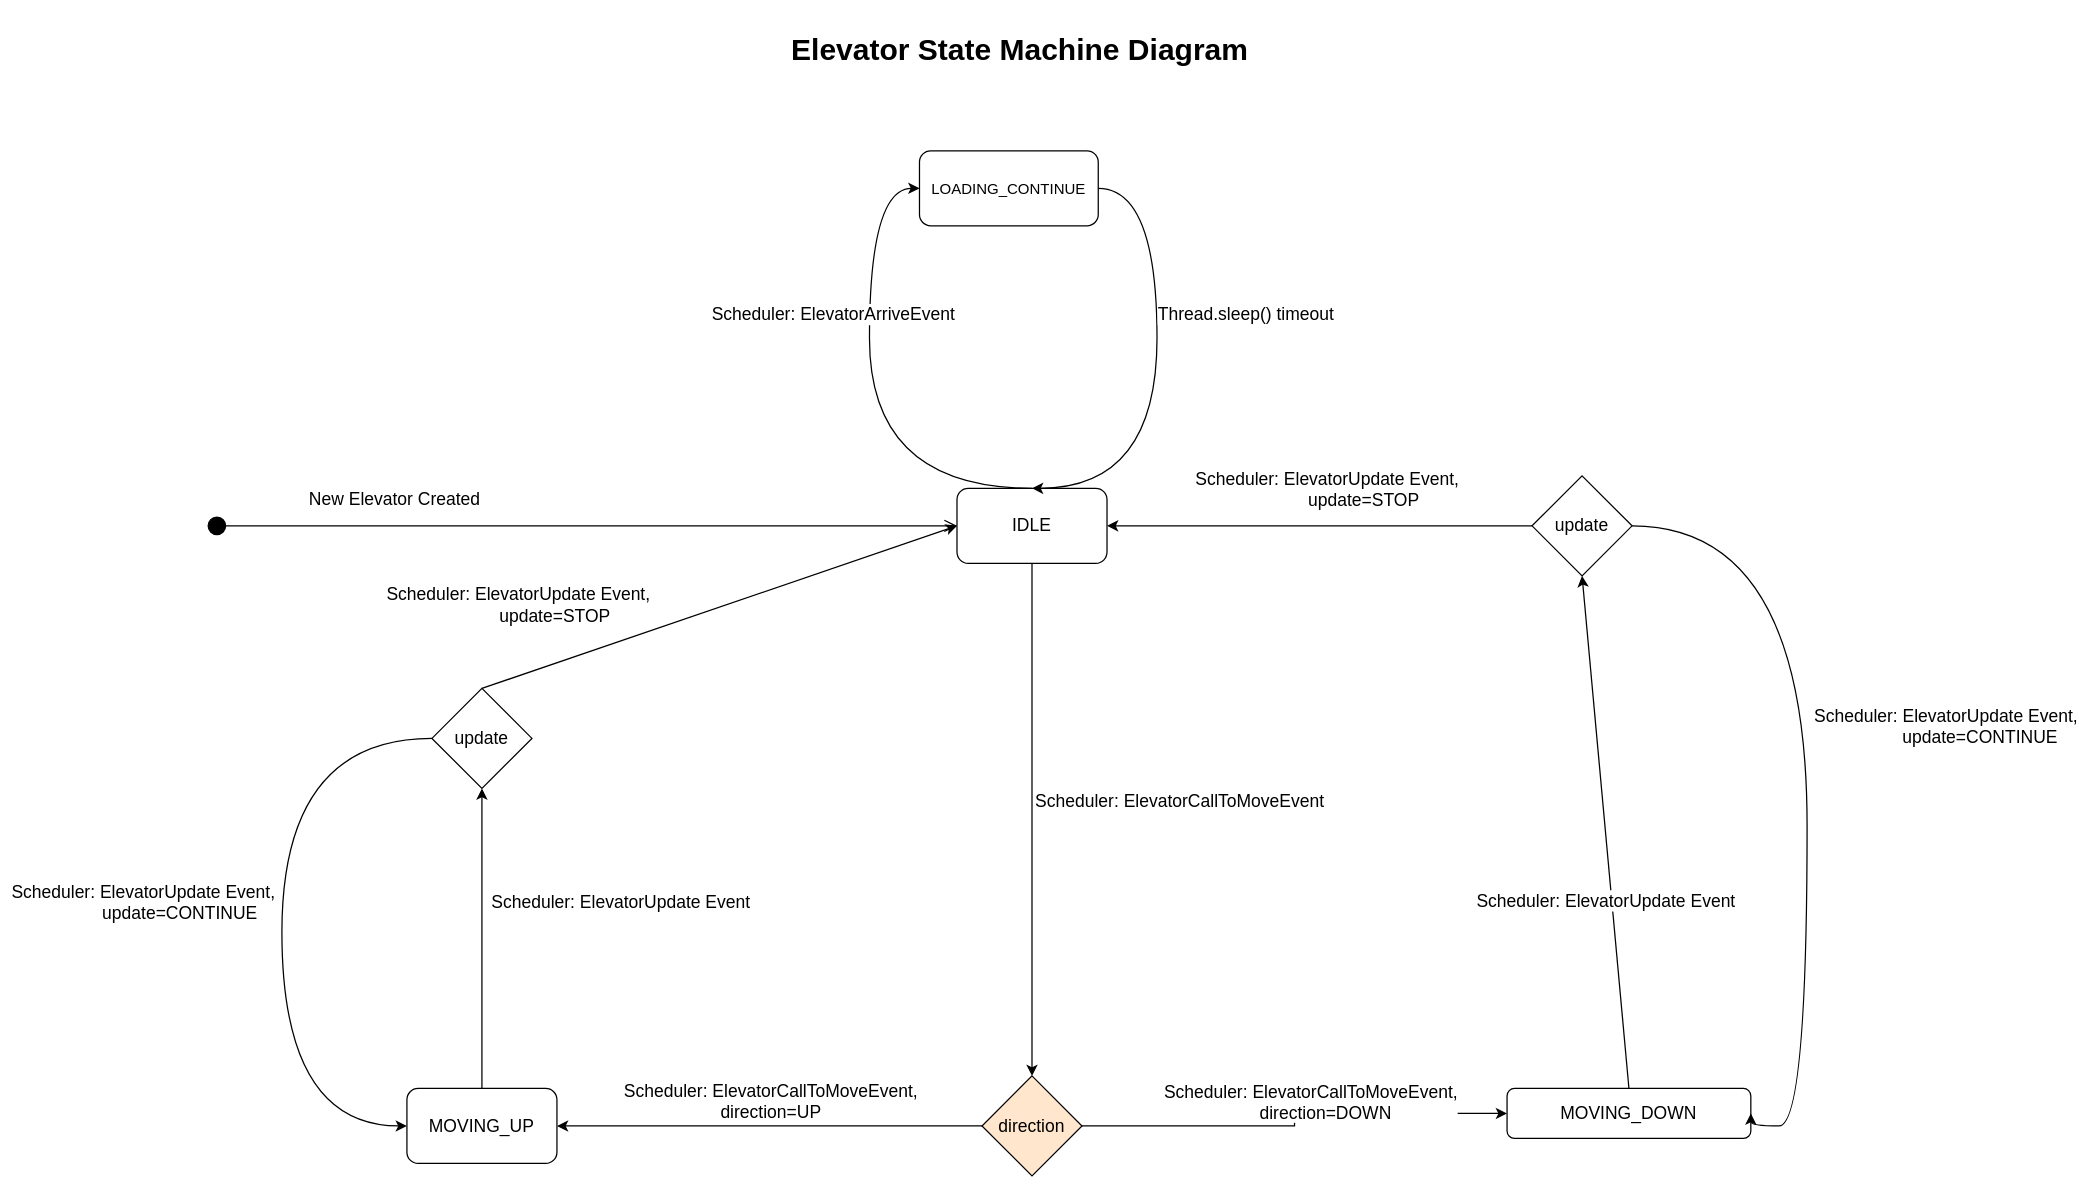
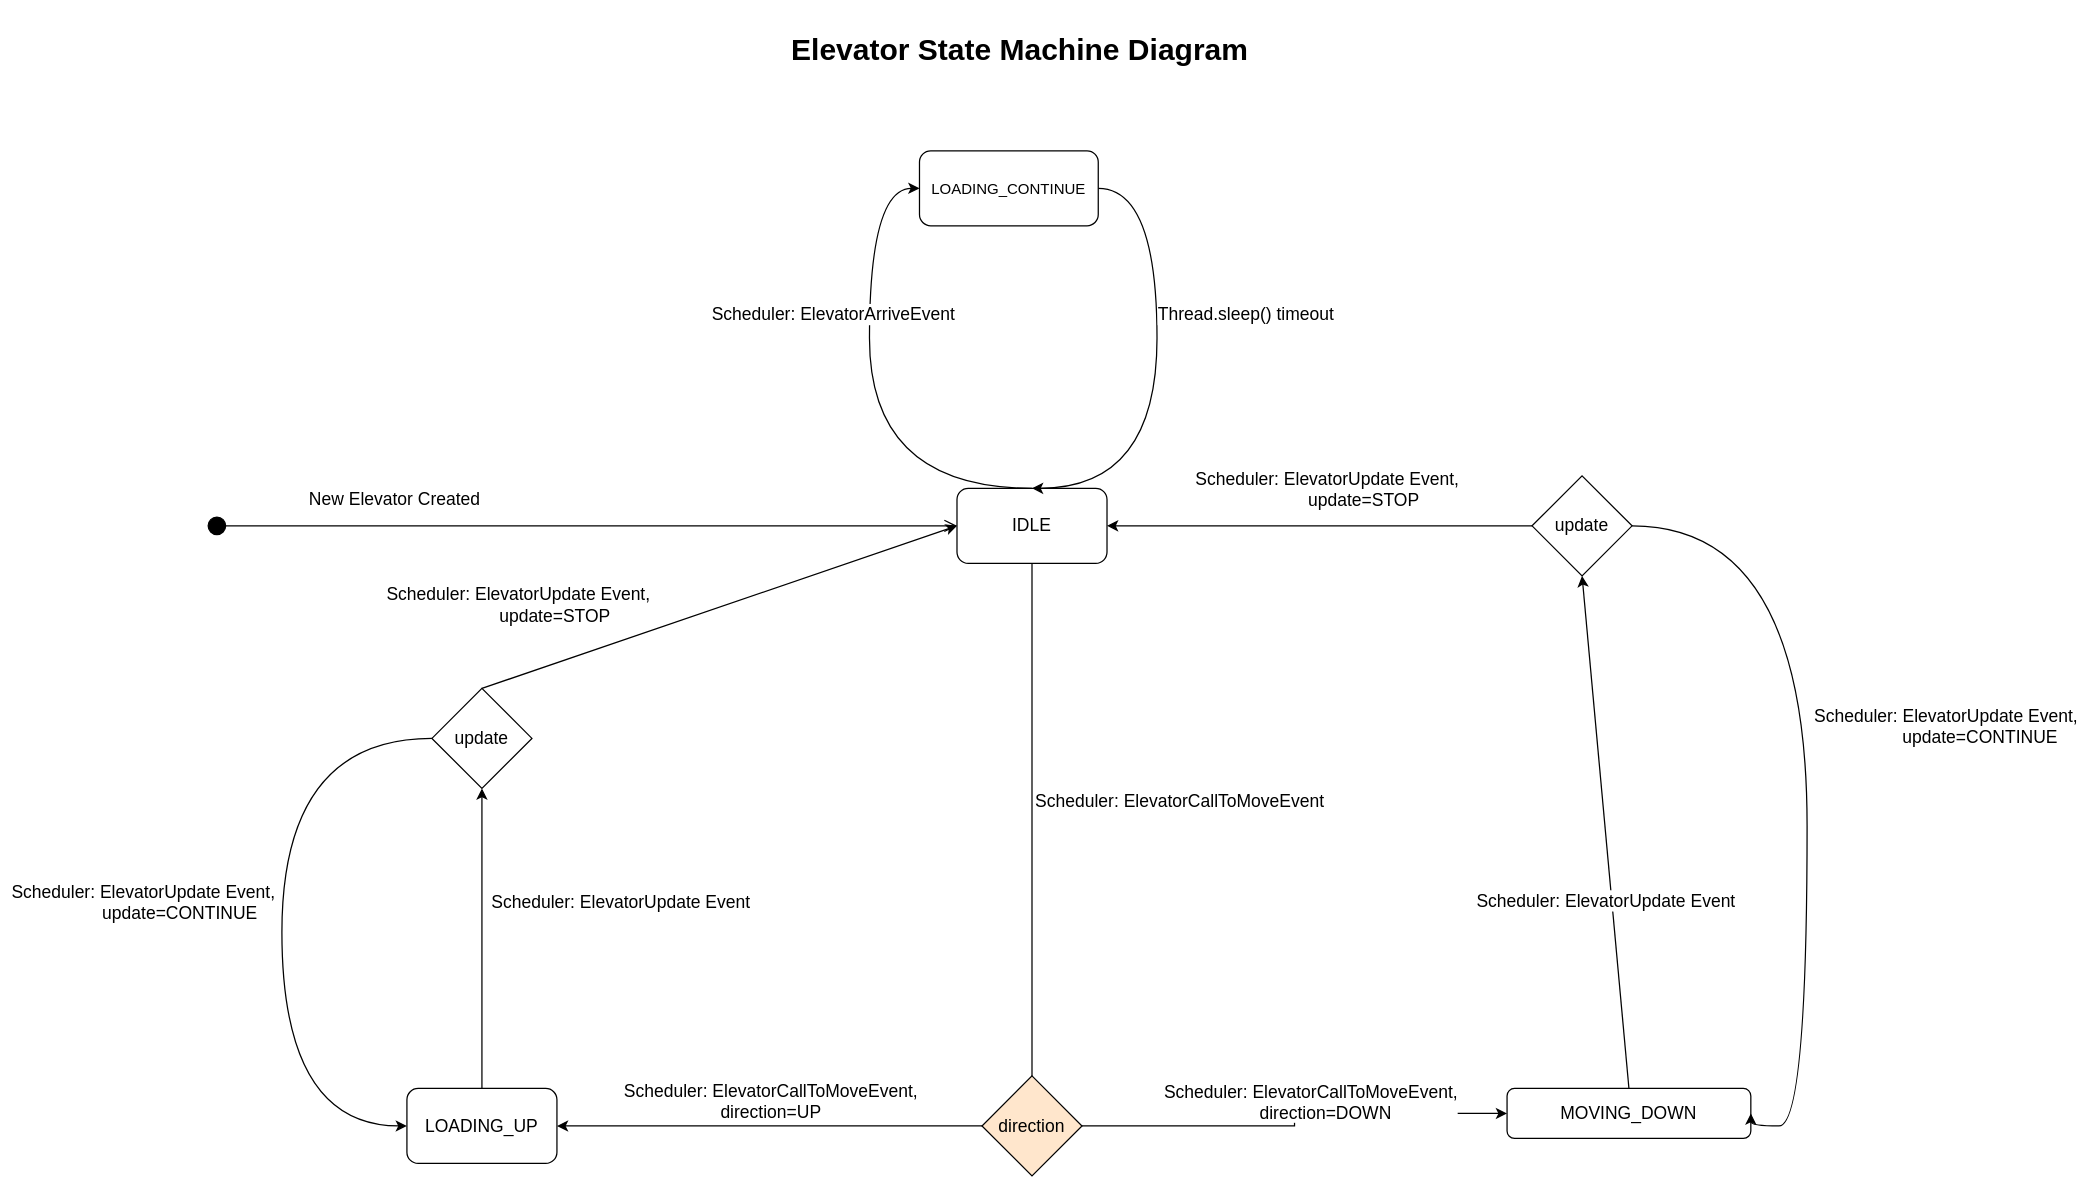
edge "IDLE" -> "direction": arrowhead classic -> none
node "MOVING_UP": label "MOVING_UP" -> "LOADING_UP"
